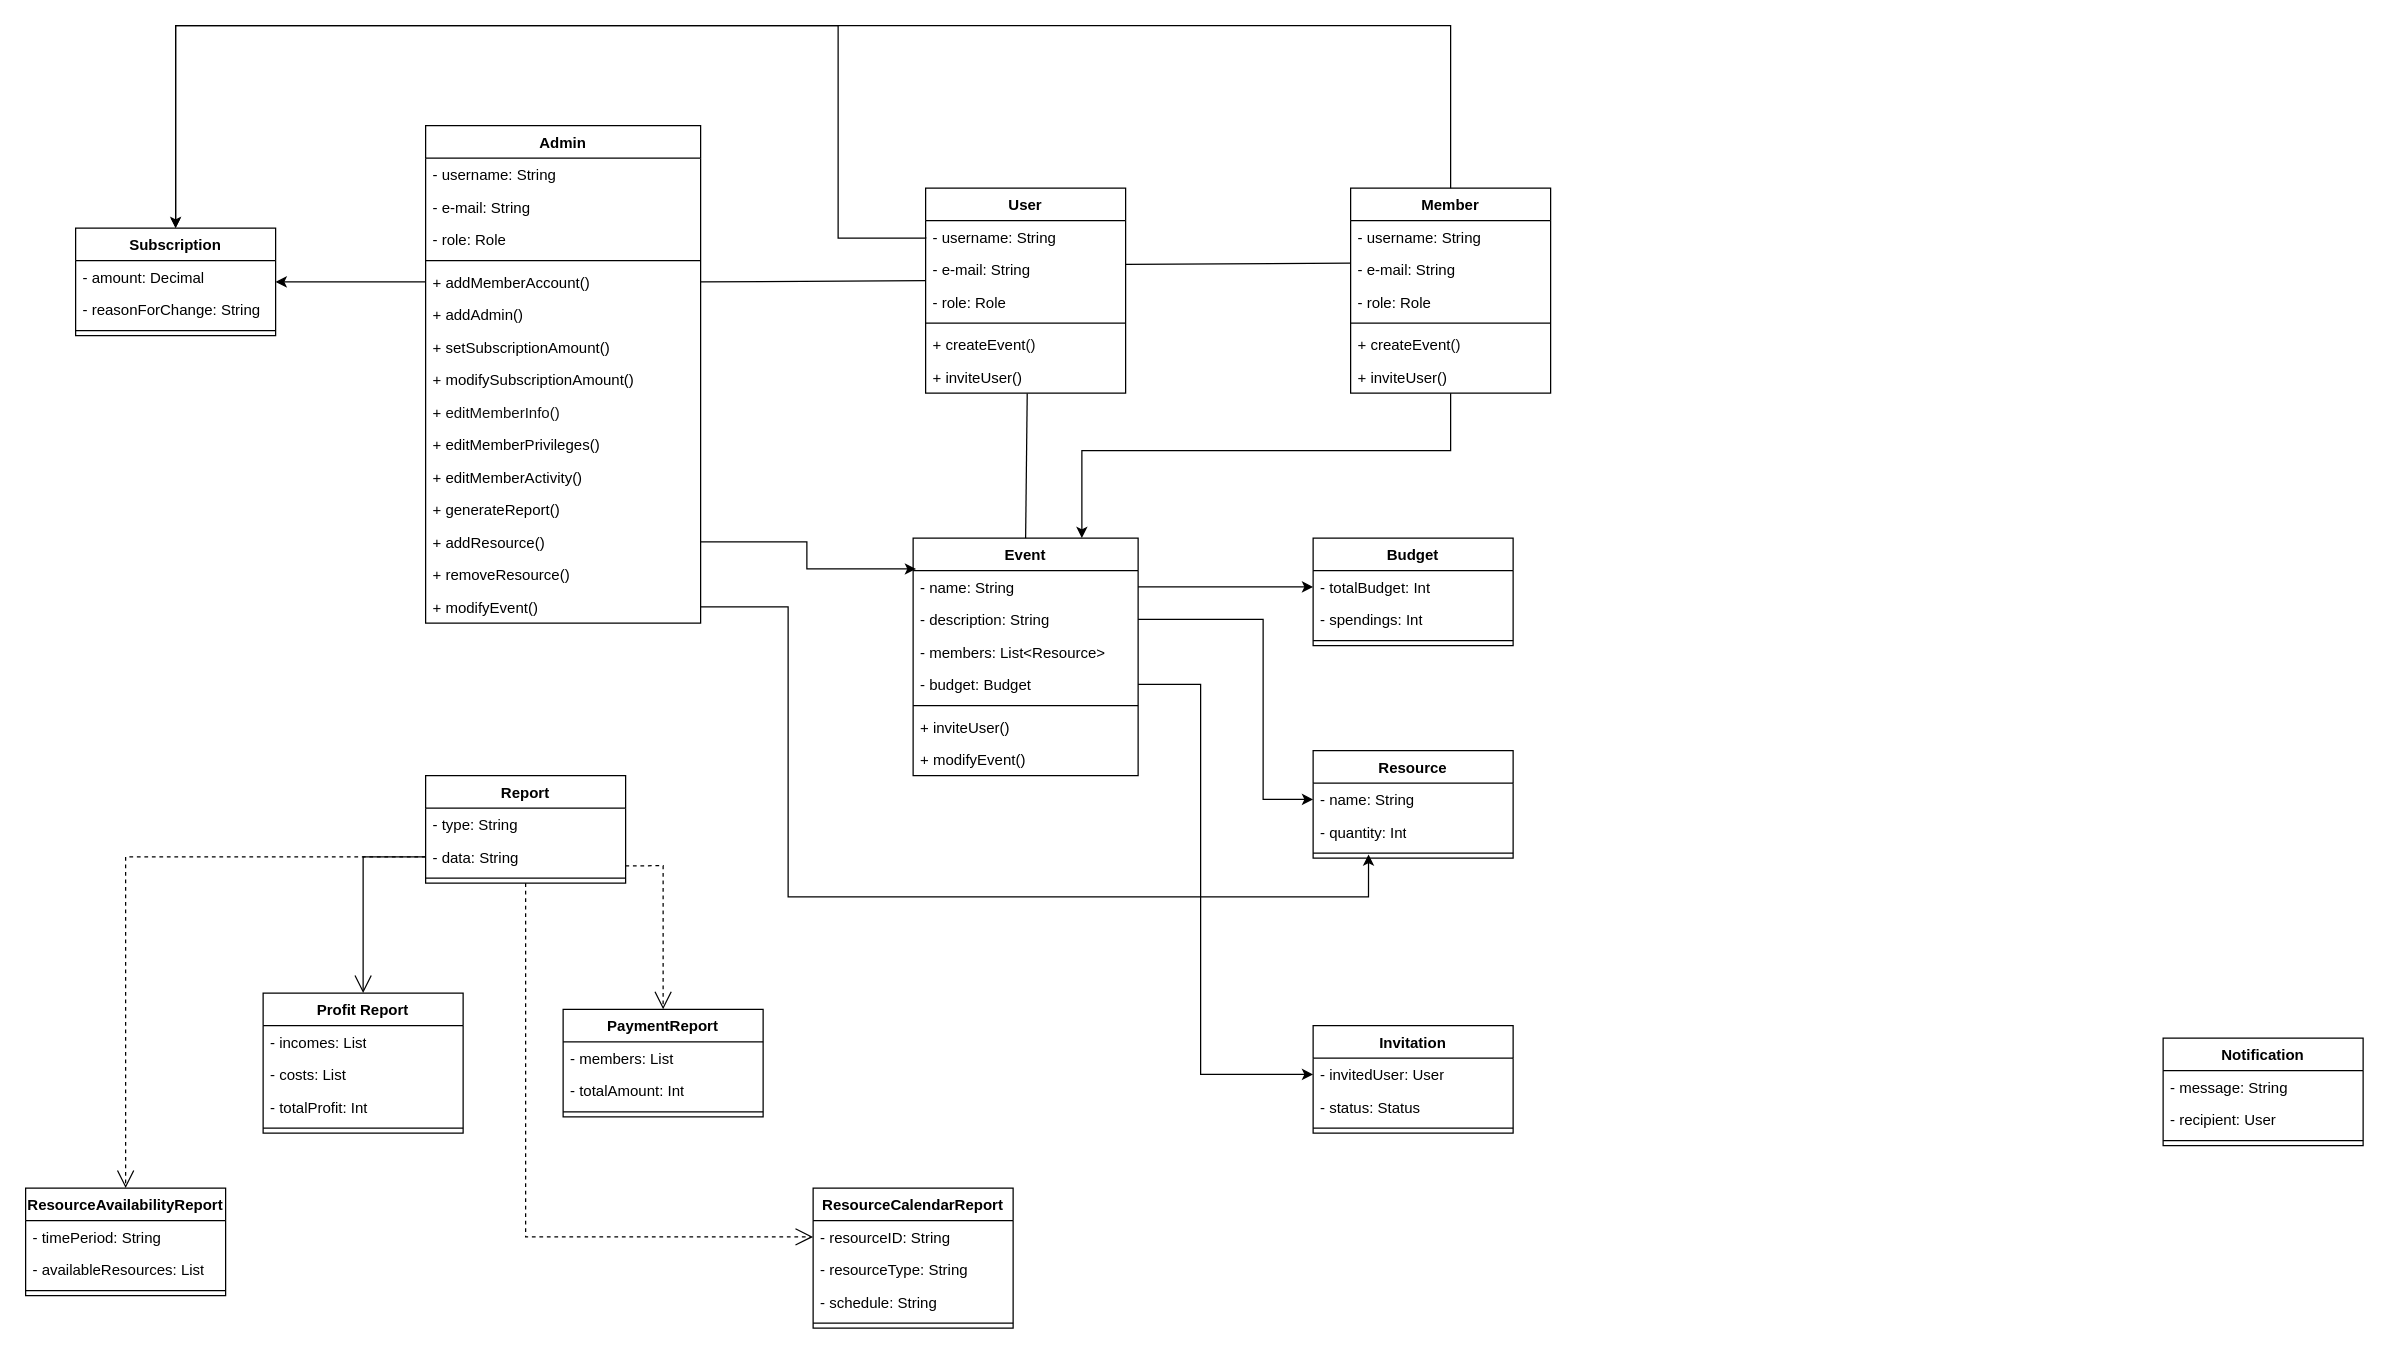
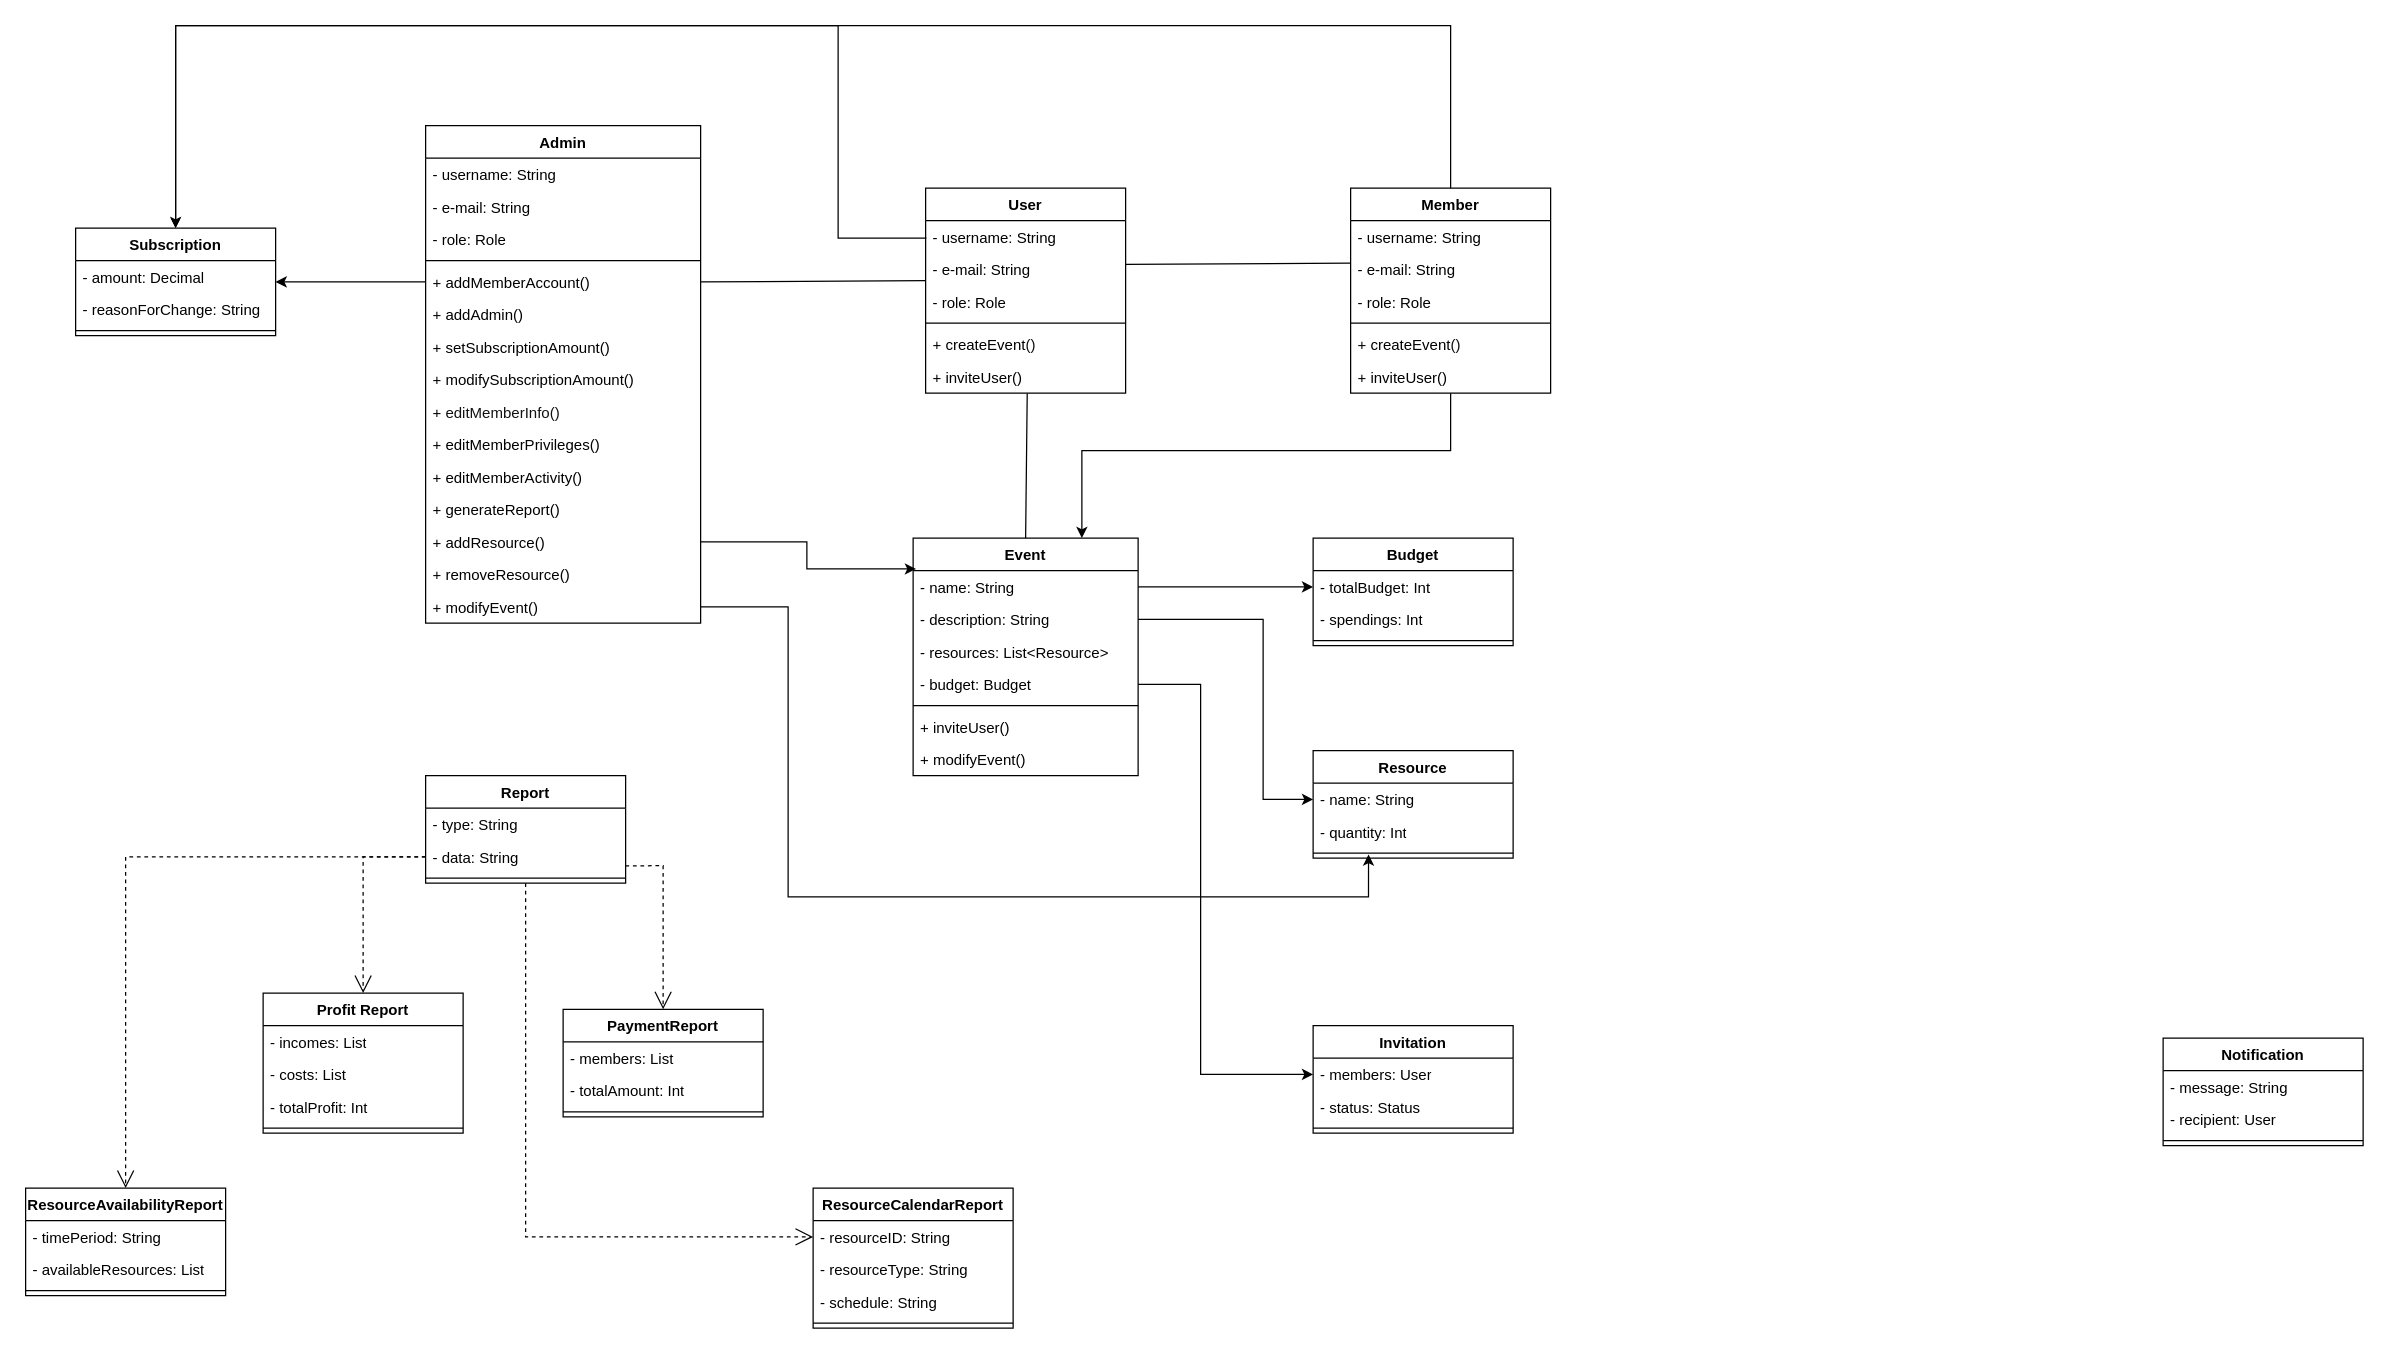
node "- members: List<Resource>": label "- members: List<Resource>" -> "- resources: List<Resource>"
edge "- data: String" -> "Profit Report": style solid -> dashed
node "- invitedUser: User": label "- invitedUser: User" -> "- members: User"
